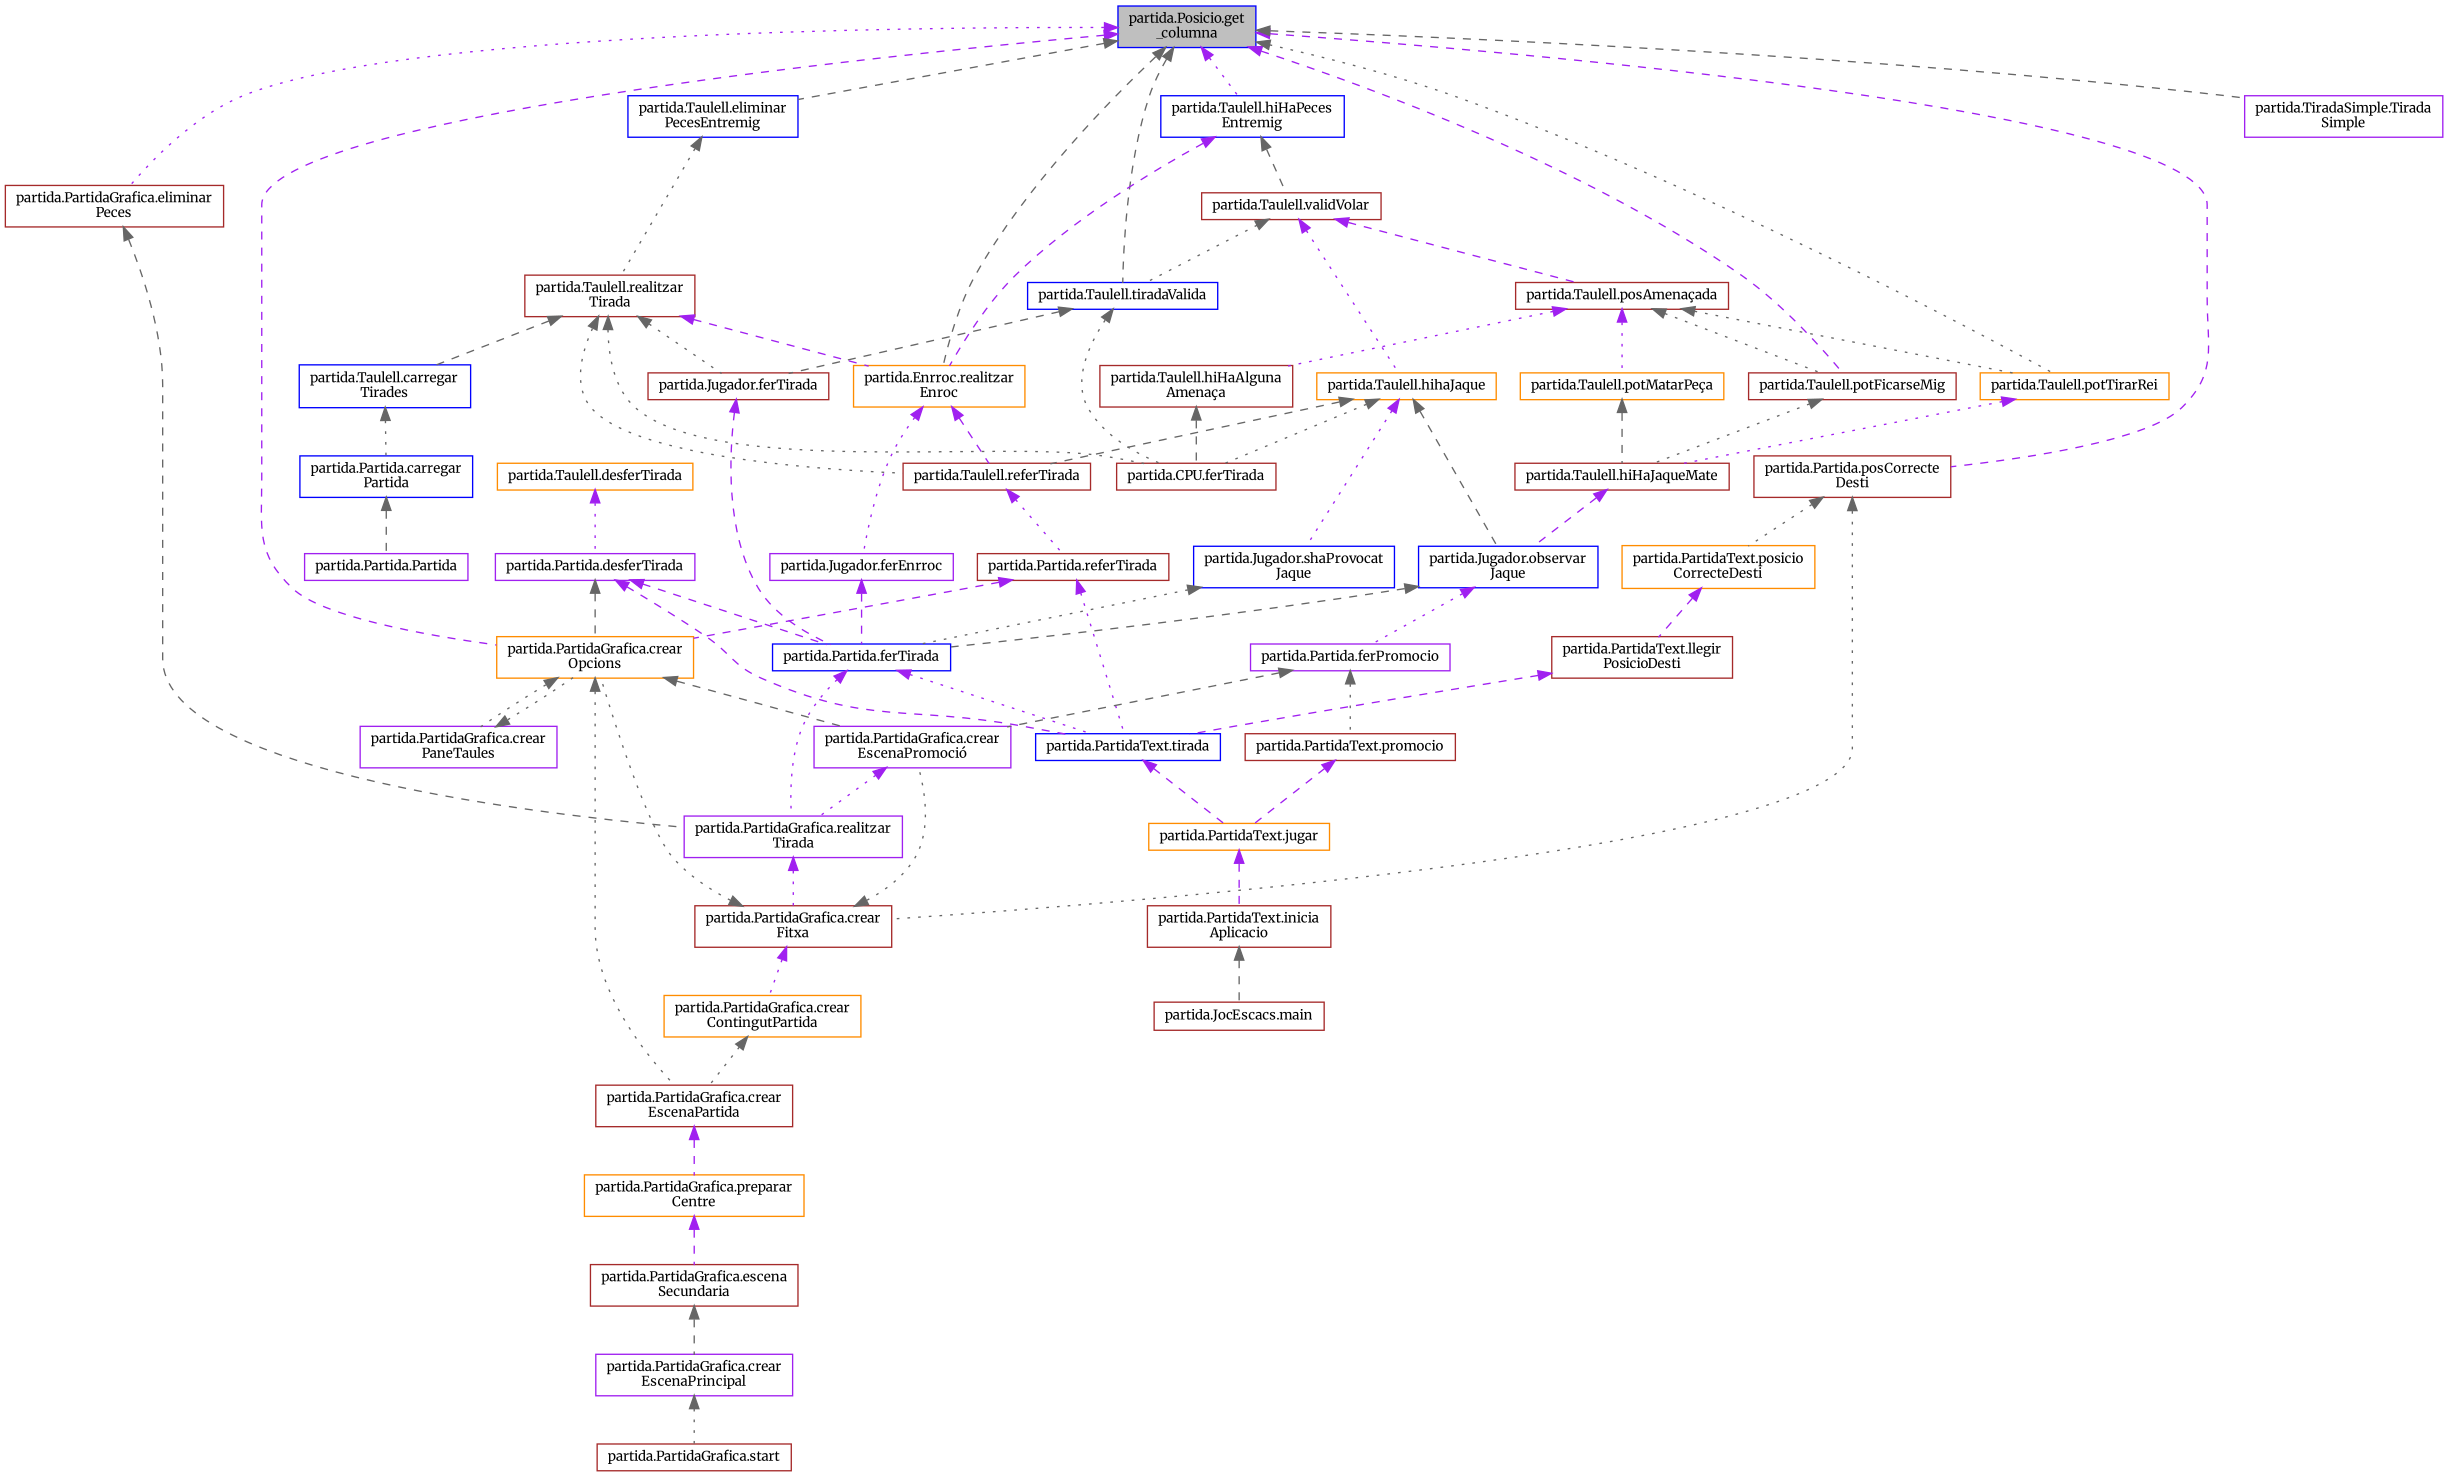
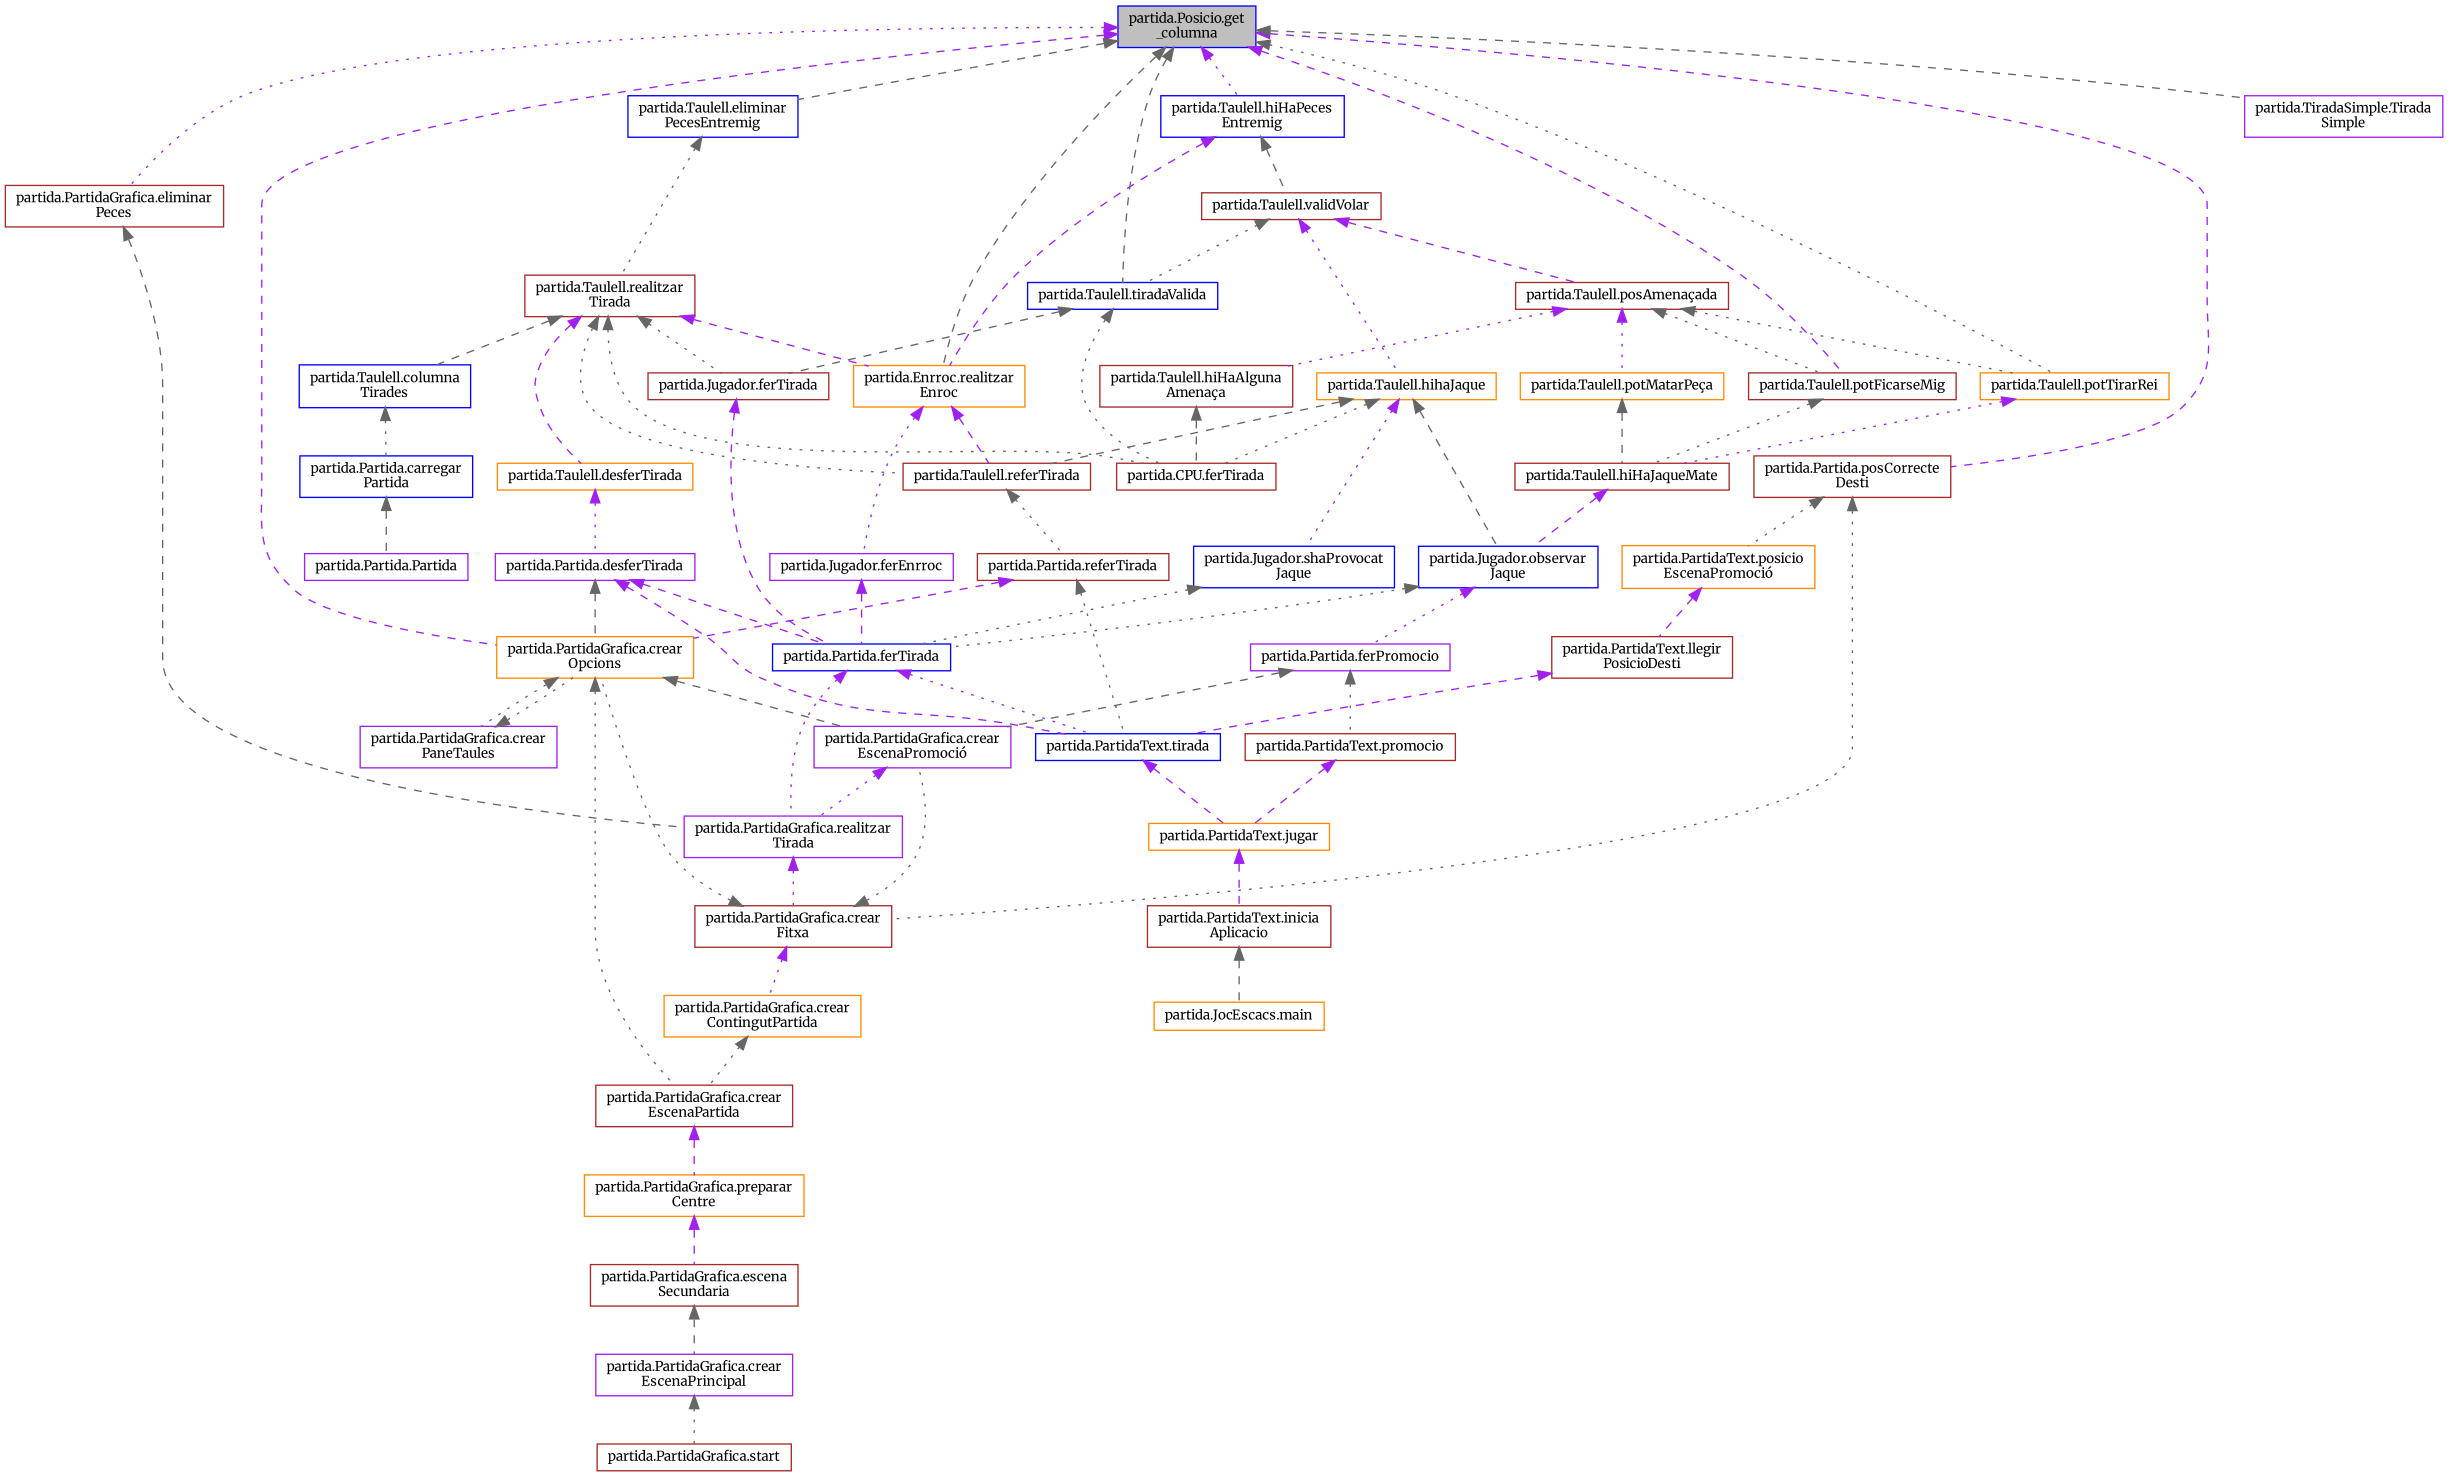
node "partida.Taulell.carregar Tirades": label "partida.Taulell.carregar Tirades" -> "partida.Taulell.columna Tirades"
edge "partida.Taulell.desferTirada" -> "partida.Taulell.realitzar Tirada": added
edge "partida.Partida.referTirada" -> "partida.Taulell.referTirada": color purple -> gray40
node "partida.PartidaText.posicio CorrecteDesti": label "partida.PartidaText.posicio CorrecteDesti" -> "partida.PartidaText.posicio EscenaPromoció"
edge "partida.Partida.ferTirada" -> "partida.Jugador.observar Jaque": style dashed -> dotted
edge "partida.PartidaText.tirada" -> "partida.Partida.referTirada": color purple -> gray40
node "partida.JocEscacs.main": color brown -> darkorange
